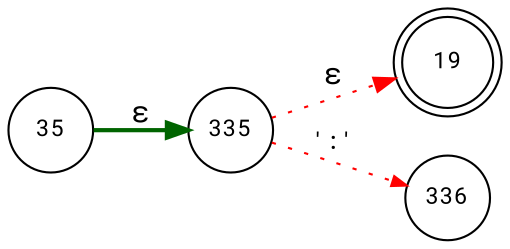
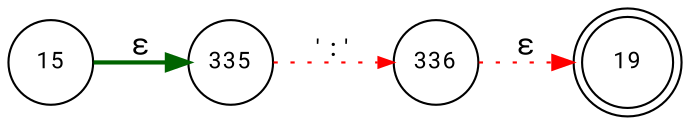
edge "335" -> "19": now "336" -> "19"
node "35": label "35" -> "15"
